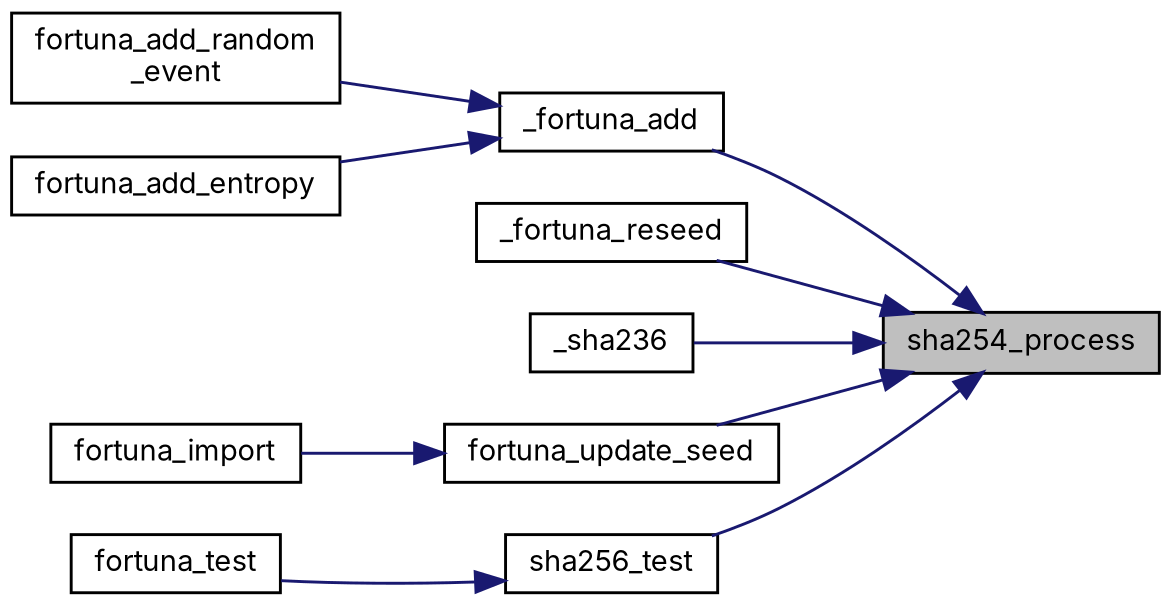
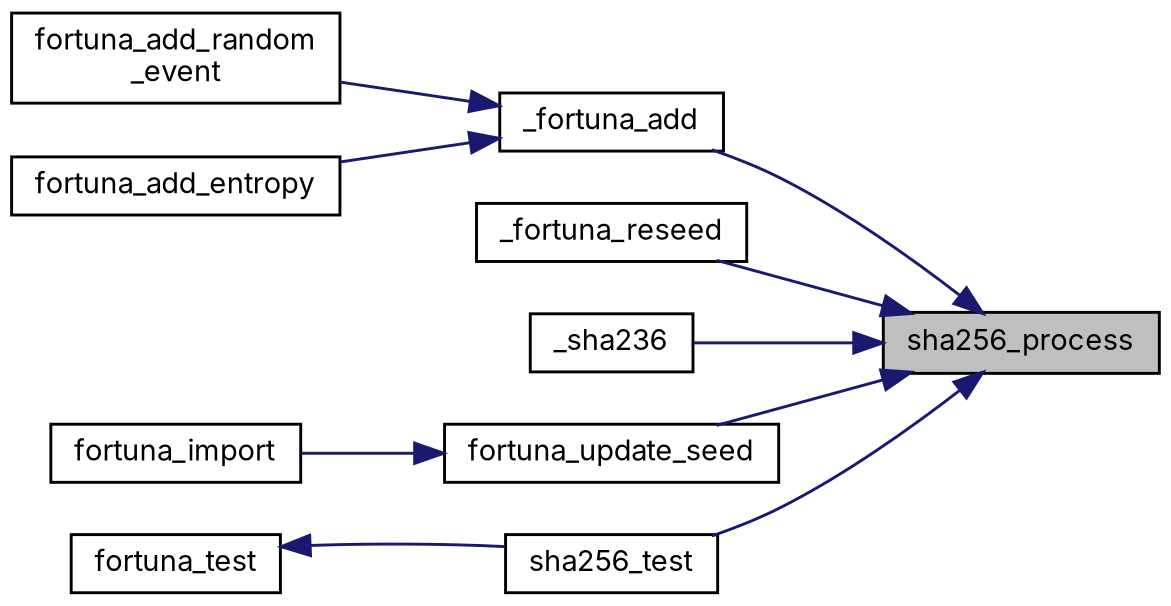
node "sha254_process": label "sha254_process" -> "sha256_process"
edge "fortuna_test" -> "sha256_test": reversed
